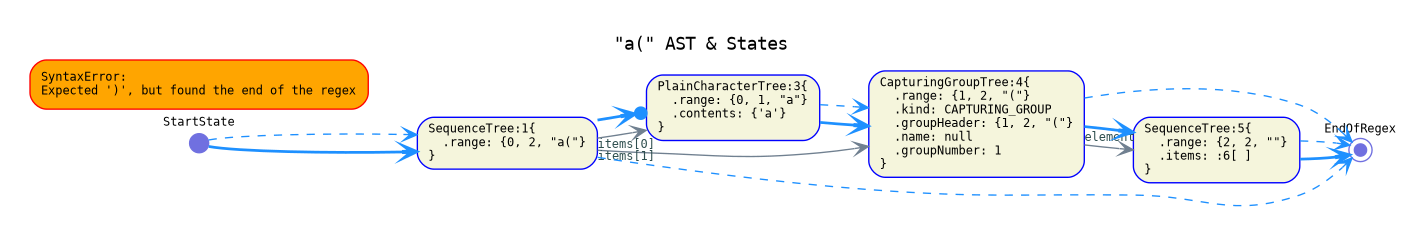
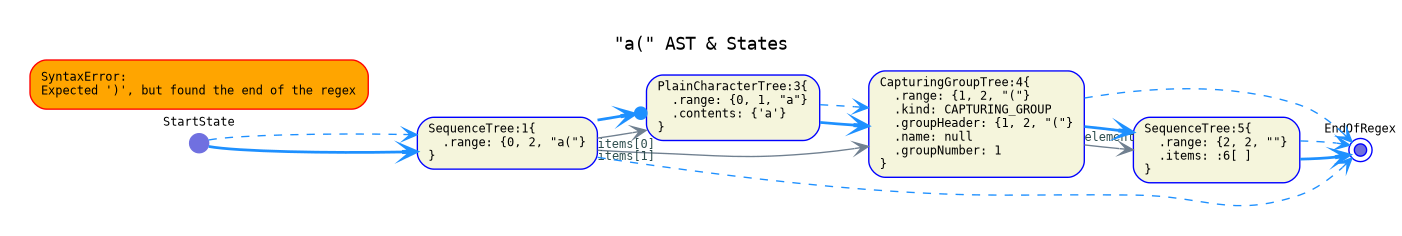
node "EndOfRegex": color #7070e0 -> Blue
